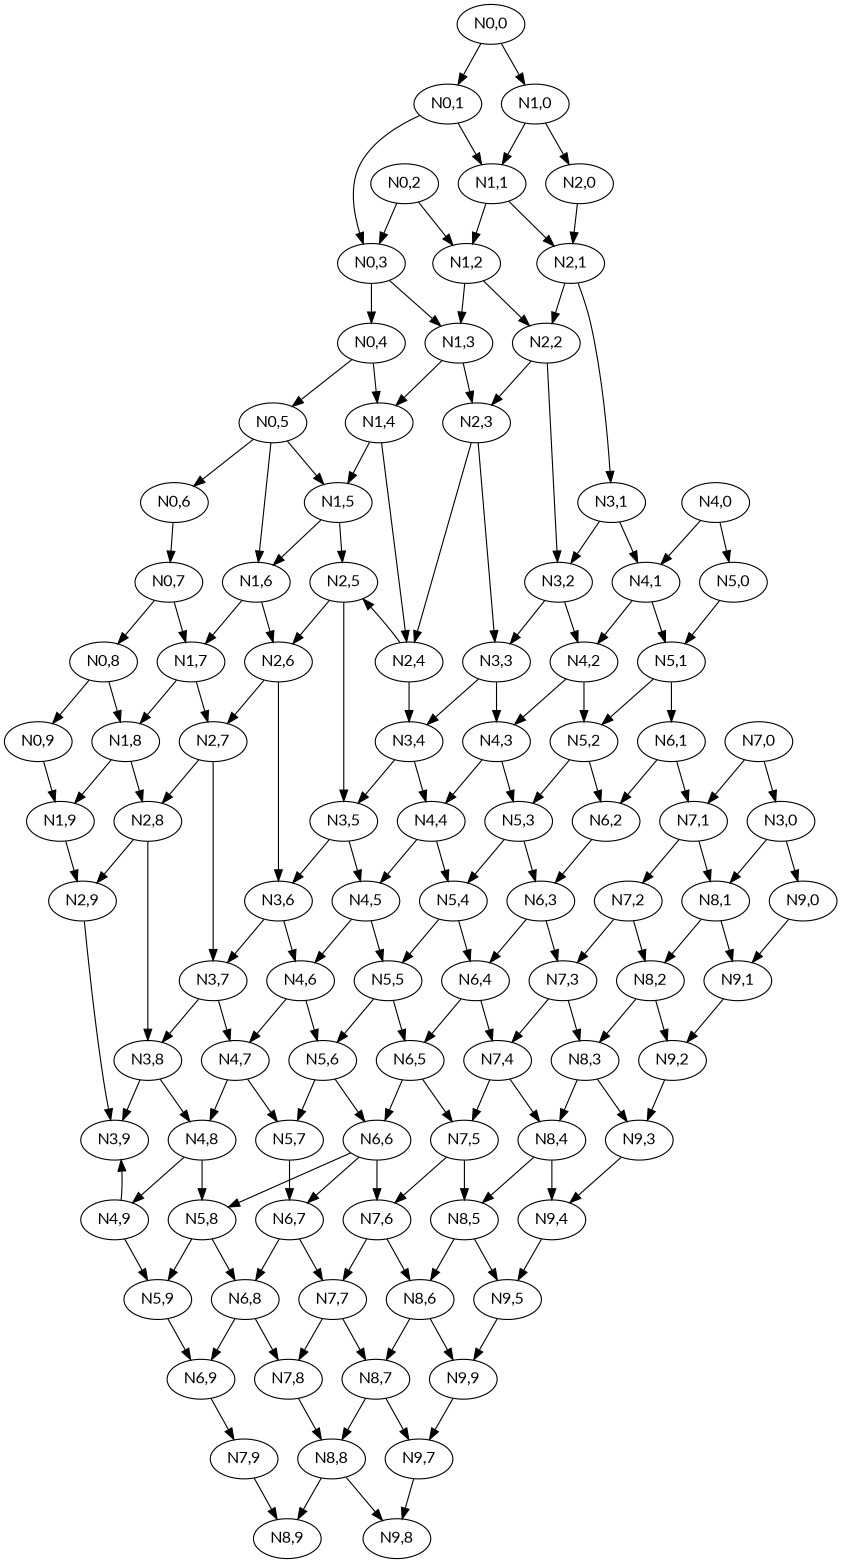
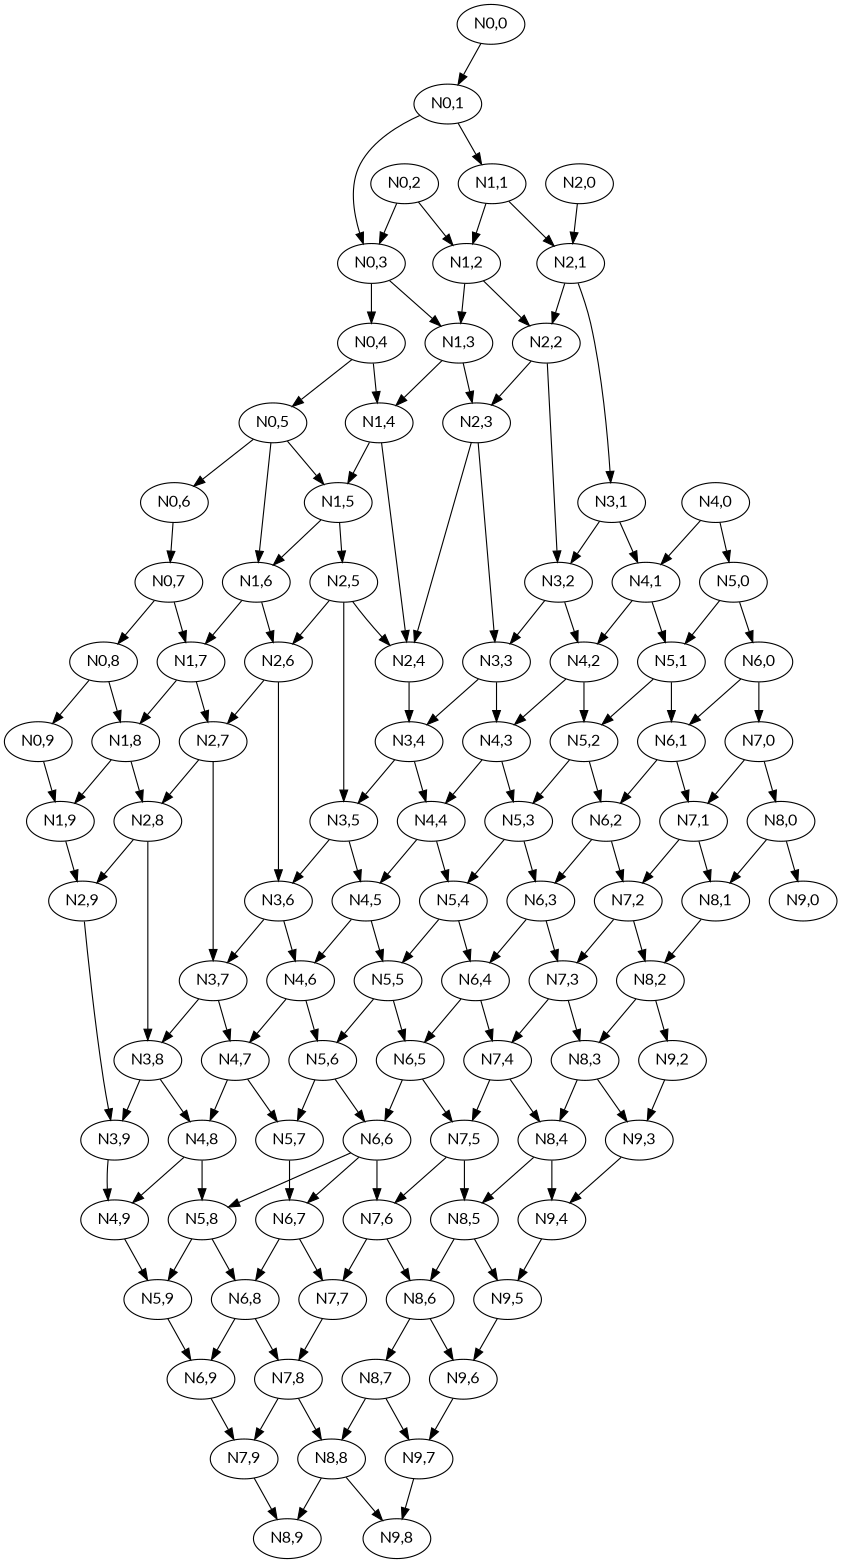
node "N1,0": removed
edge "N2,4" -> "N2,5": reversed
node "N6,0": added
node "N3,0": label "N3,0" -> "N8,0"
edge "N6,2" -> "N7,2": added
node "N9,1": removed
edge "N4,9" -> "N3,9": reversed
edge "N7,7" -> "N8,7": removed
node "N9,9": label "N9,9" -> "N9,6"
edge "N7,8" -> "N7,9": added
